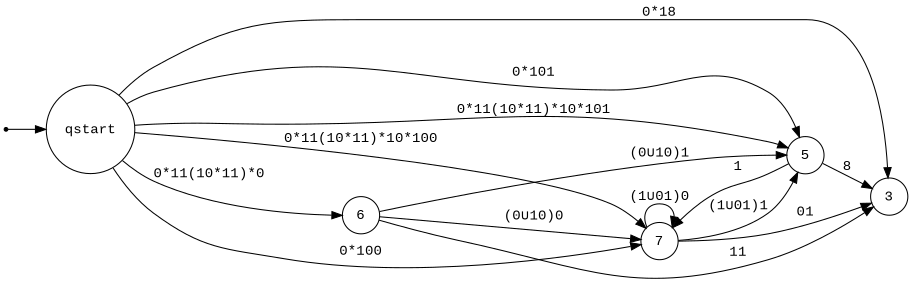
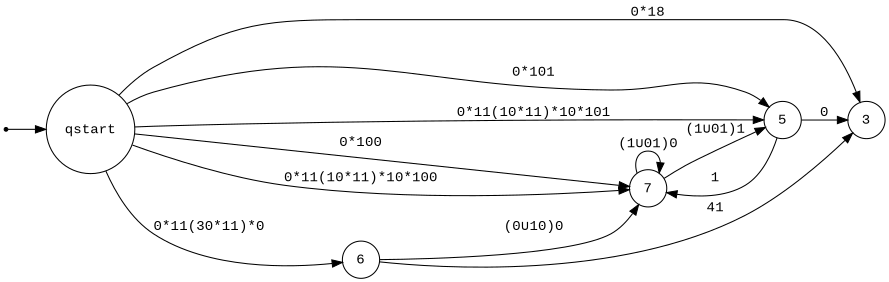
edge "5" -> "3": label "8" -> "0"
edge "qstart" -> "6": label "0*11(10*11)*0" -> "0*11(30*11)*0"
edge "6" -> "5": removed, label "(0∪10)1"
edge "7" -> "3": removed, label "01"
edge "6" -> "3": label "11" -> "41"
